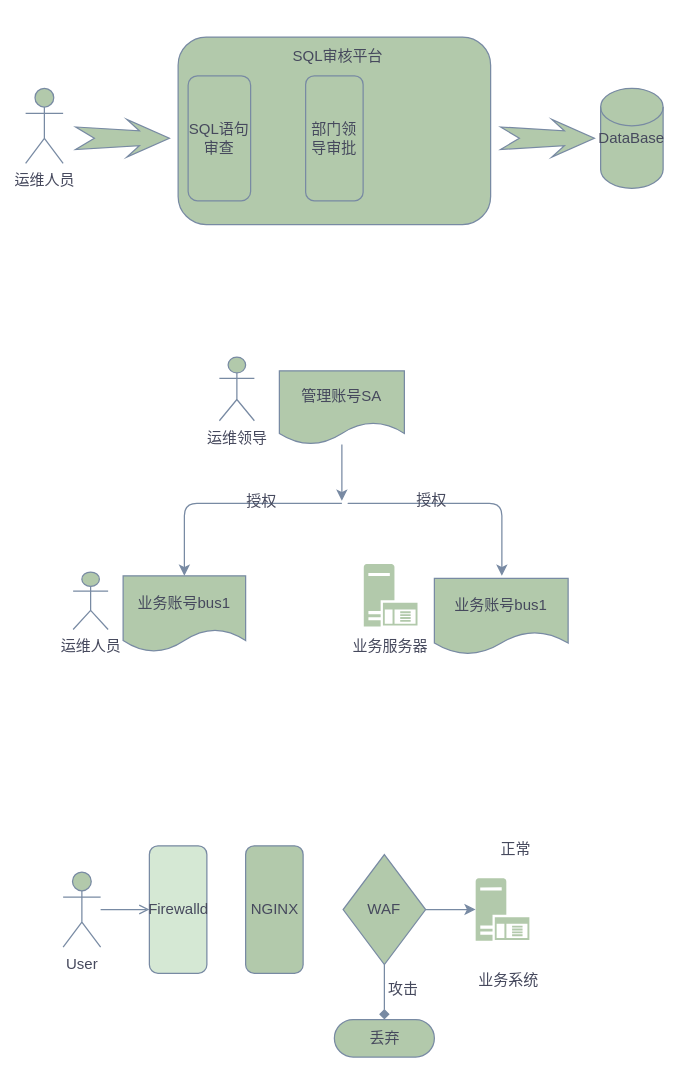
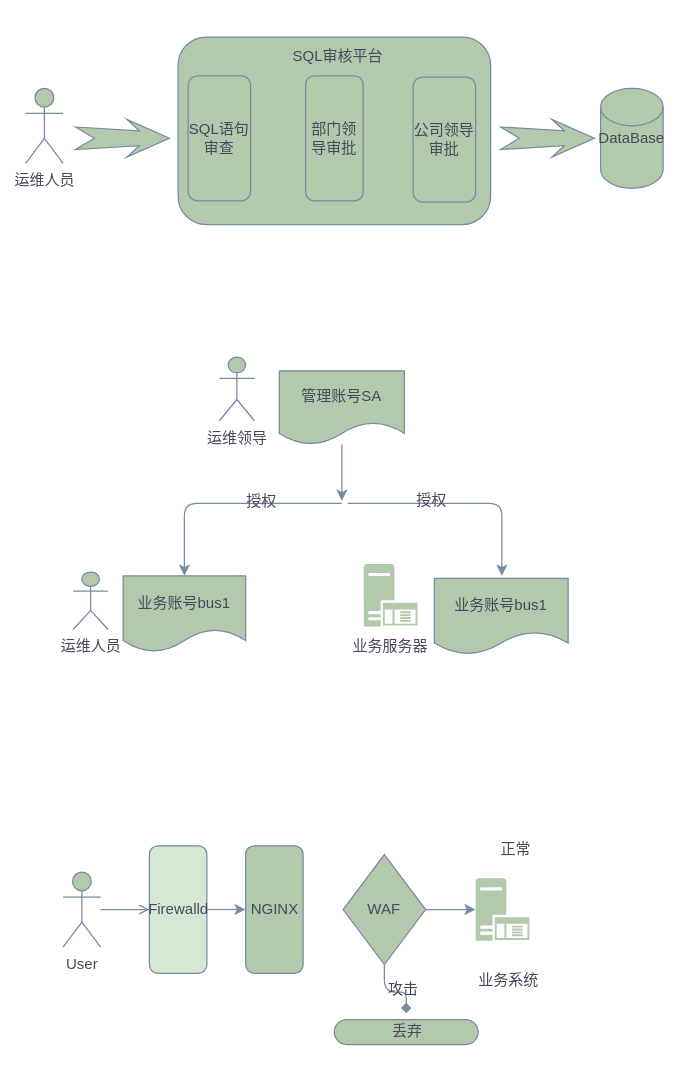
node "公司领导审批": added
edge "Firewalld" -> "NGINX": added
node "丢弃": size 100x38 -> 144x25
